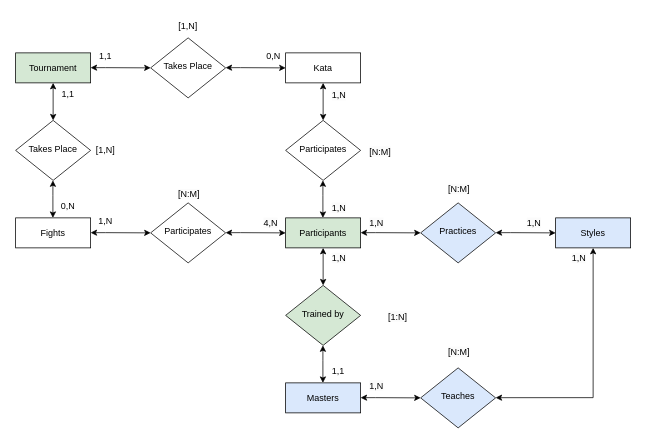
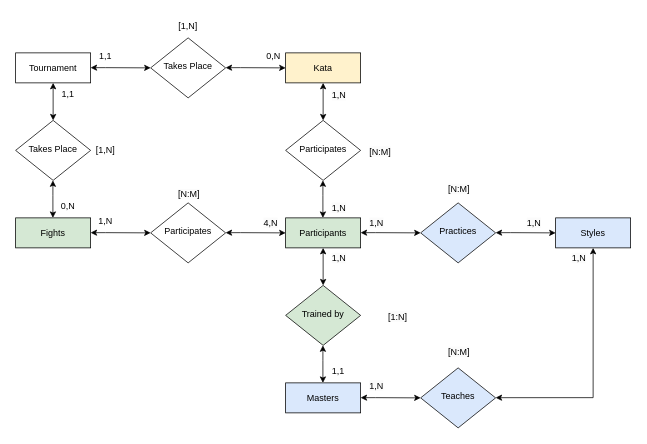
node "Tournament": fillcolor #d5e8d4 -> #ffffff
node "Kata": fillcolor #ffffff -> #fff2cc
node "Fights": fillcolor #ffffff -> #d5e8d4
